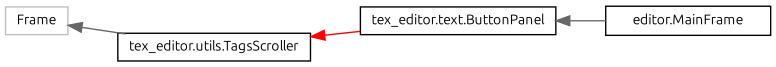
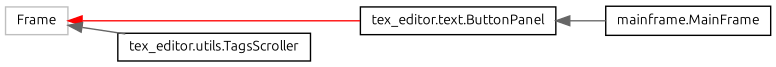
node "editor.MainFrame": label "editor.MainFrame" -> "mainframe.MainFrame"
edge "tex_editor.text.ButtonPanel" -> "tex_editor.utils.TagsScroller": now "tex_editor.text.ButtonPanel" -> "Frame"
